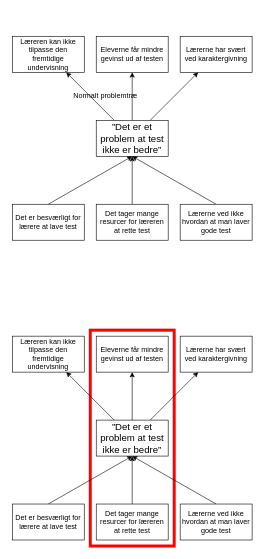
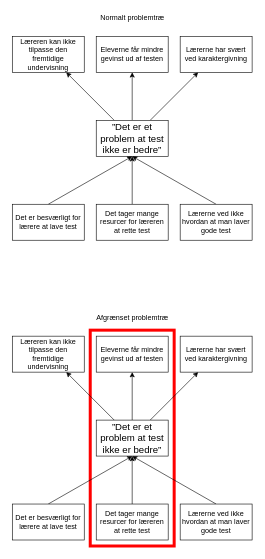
node "Normalt problemtræ": moved (105, 96) -> (132, 18)
node "Afgrænset problemtræ": added
